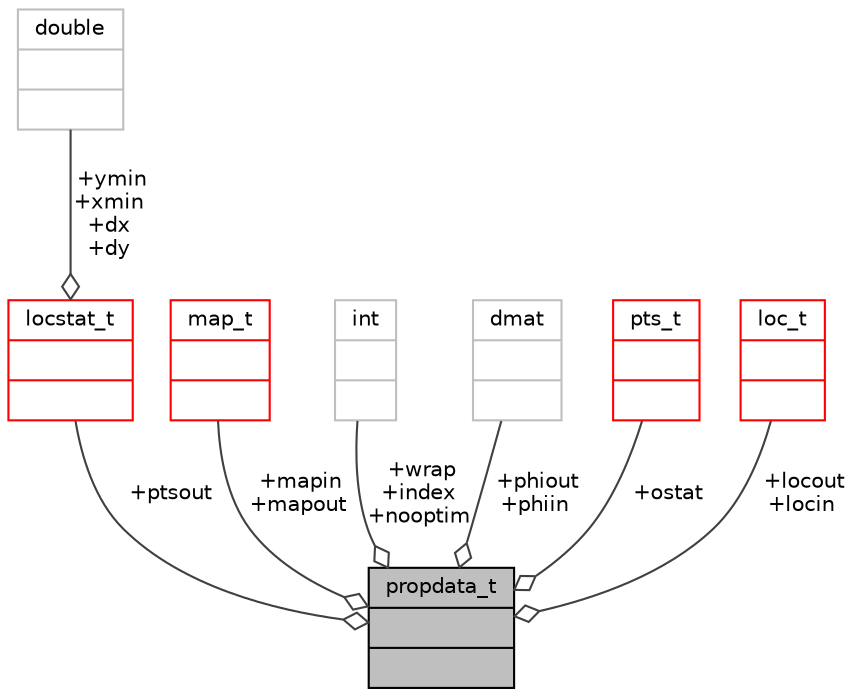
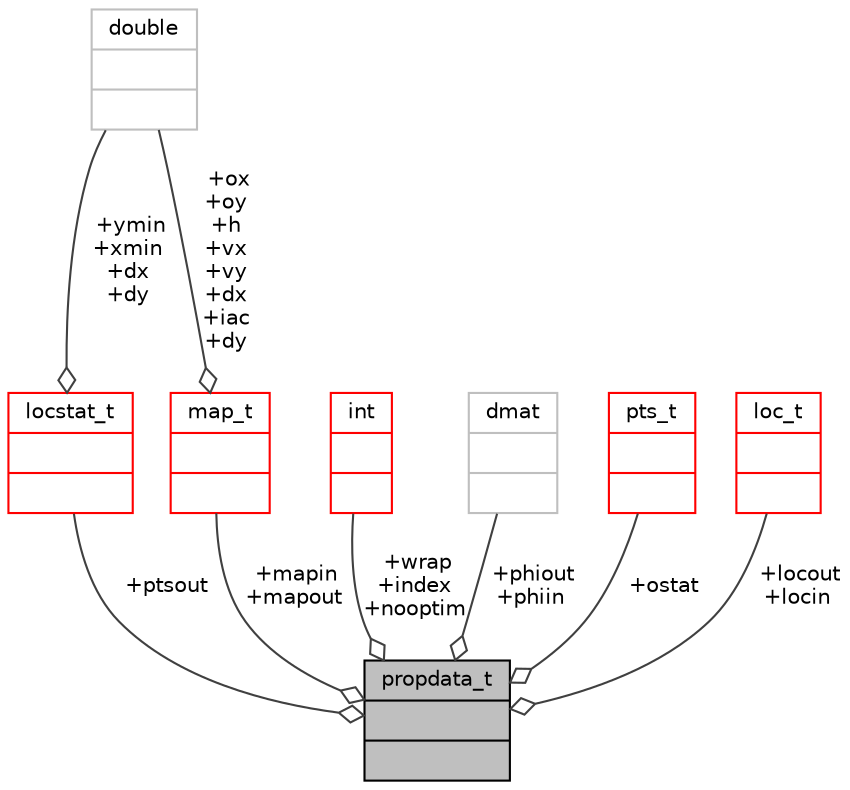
edge "double" -> "map_t": added, label "+ox +oy +h +vx +vy +dx +iac +dy"
node "int": color grey75 -> red
